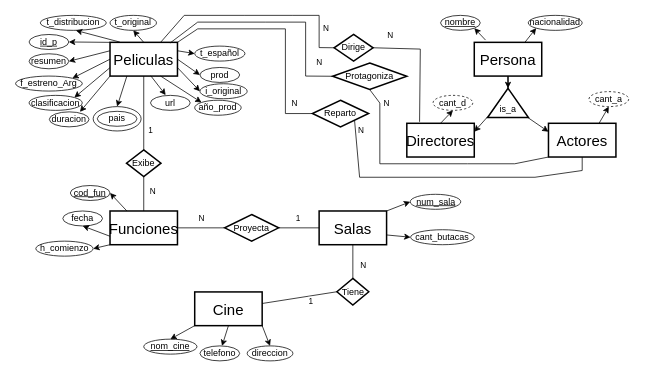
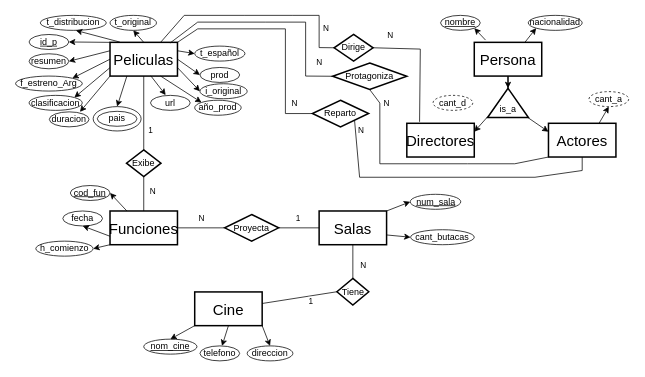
edge "Directores" -> "cant_d": removed
